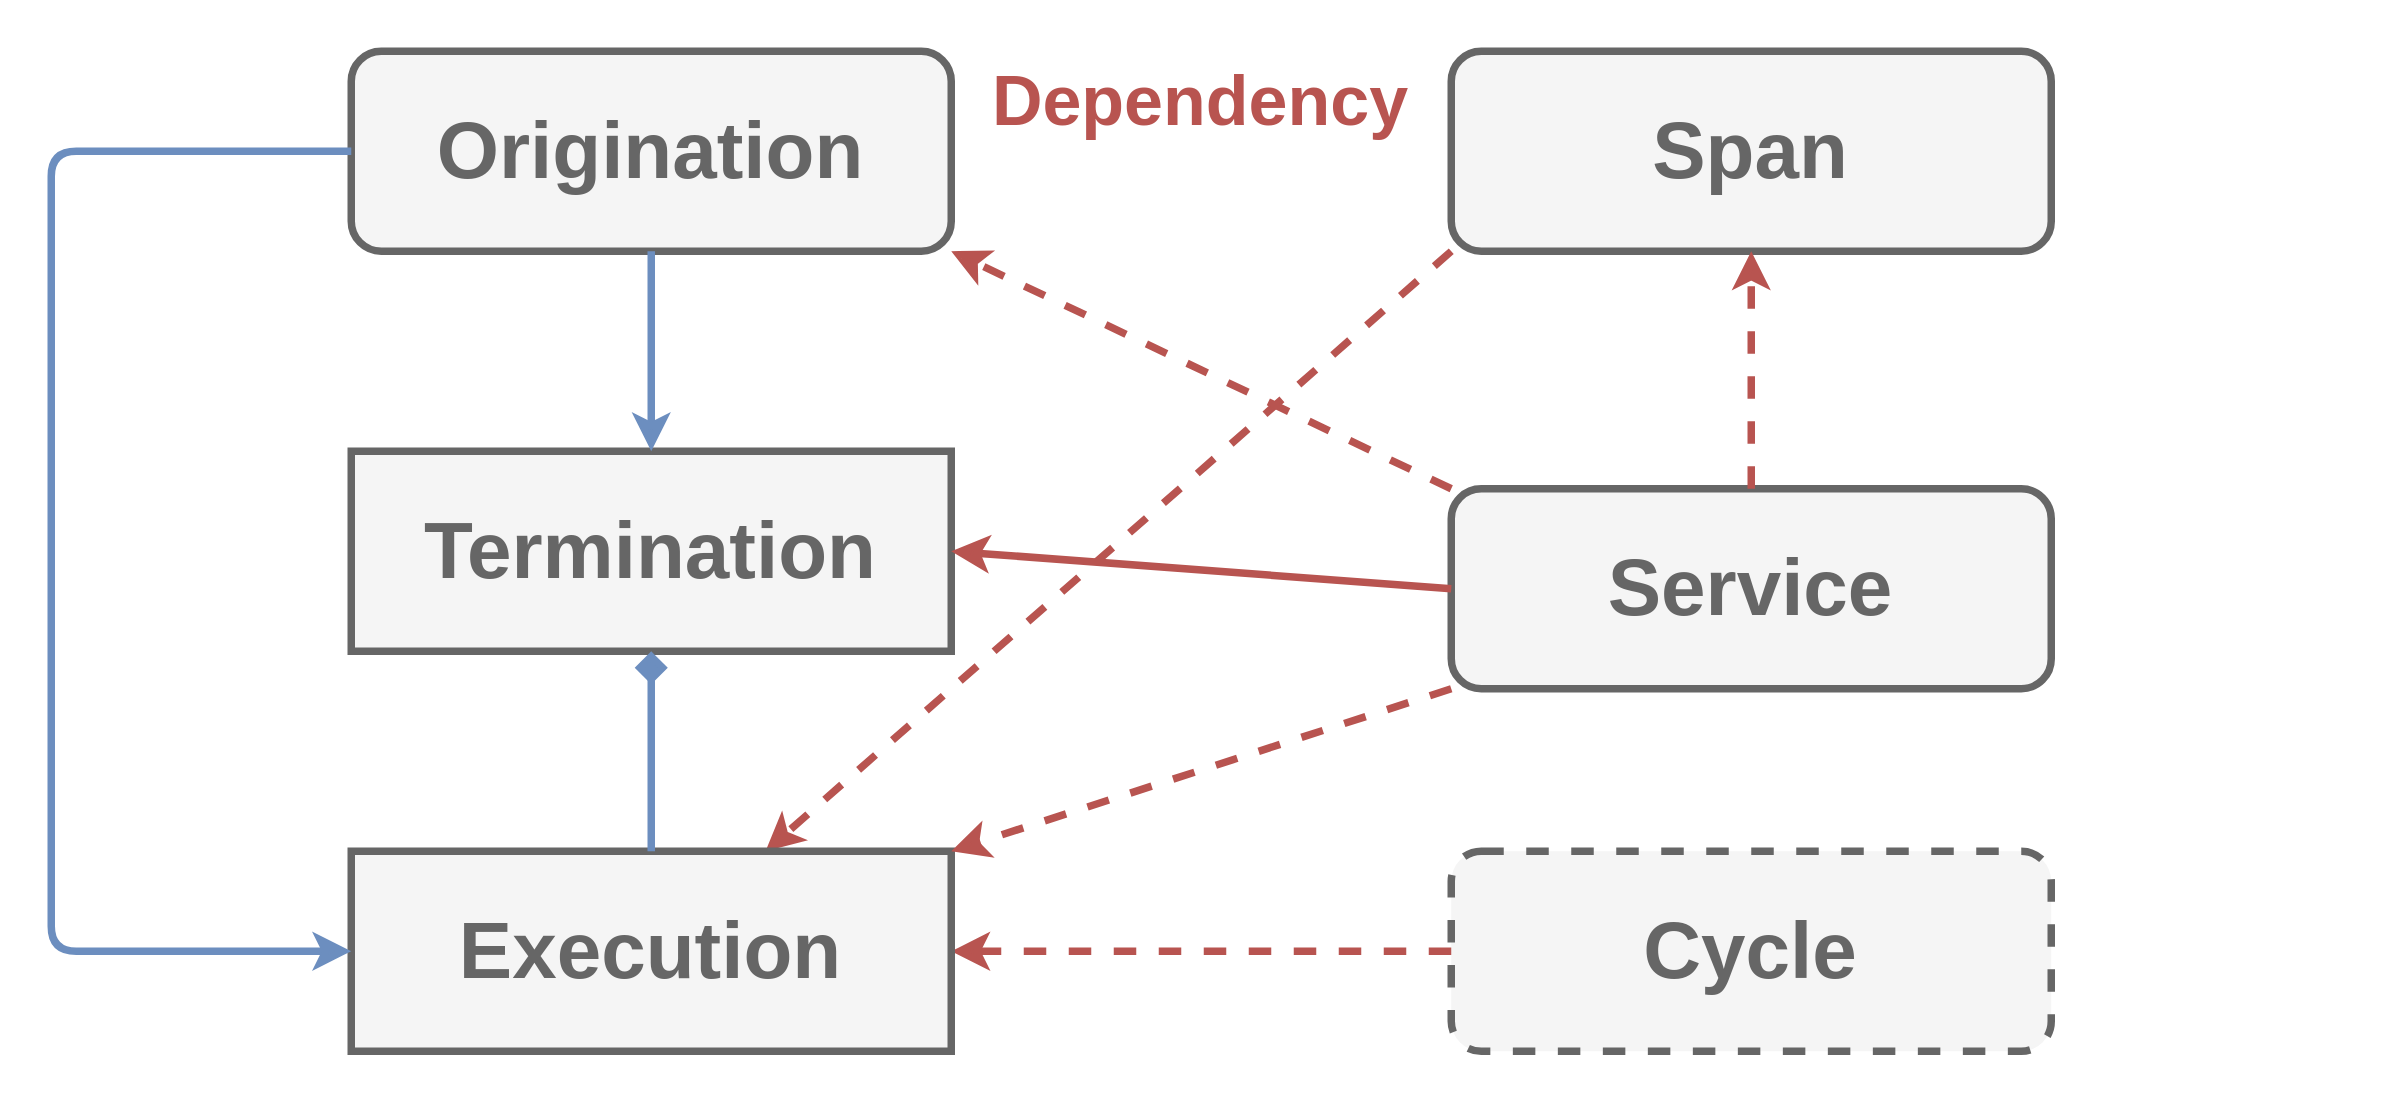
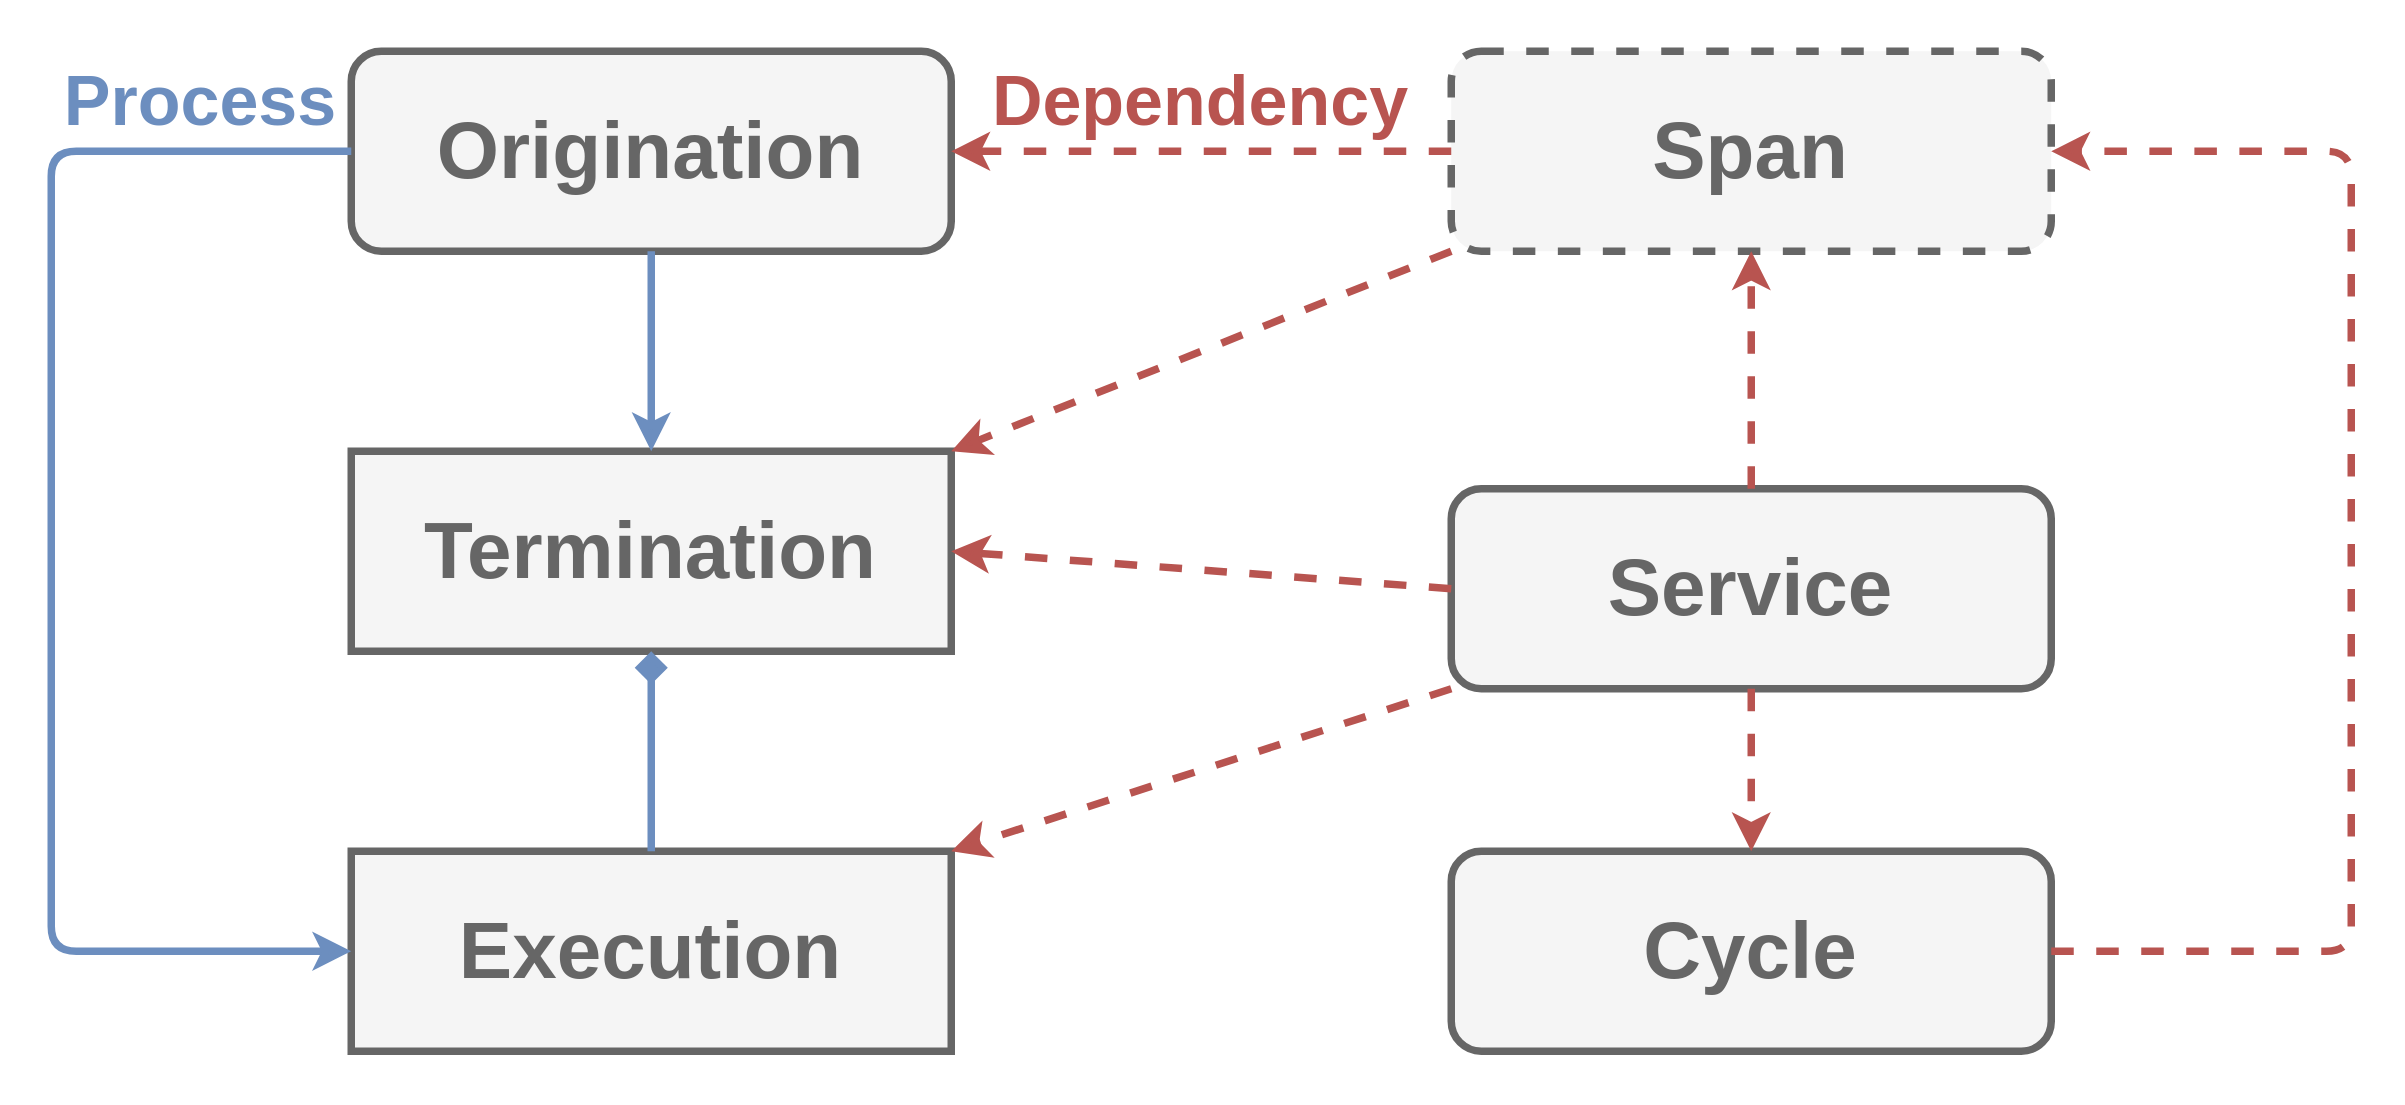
node "Process": added
edge "Span" -> "Origination": added
node "Span": style solid -> dashed
edge "Service" -> "Origination": removed
edge "Service" -> "Termination": style solid -> dashed
edge "Service" -> "Cycle": added
edge "Span" -> "Execution": now "Span" -> "Termination"
edge "Cycle" -> "Execution": removed
node "Cycle": style dashed -> solid
edge "Cycle" -> "Span": added
